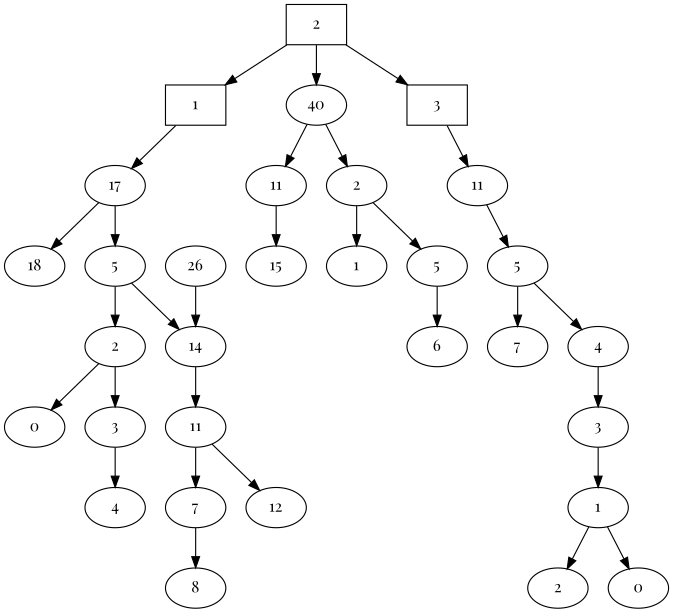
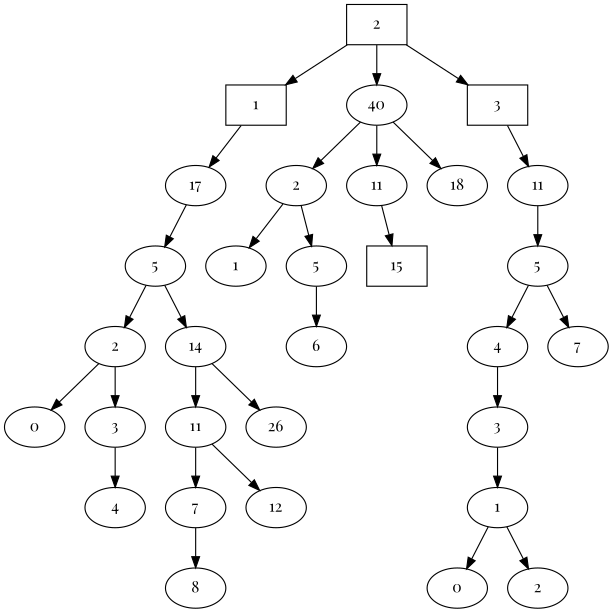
edge "17" -> "18": now "40" -> "18"
node "15": shape ellipse -> box
edge "26" -> "14": reversed
